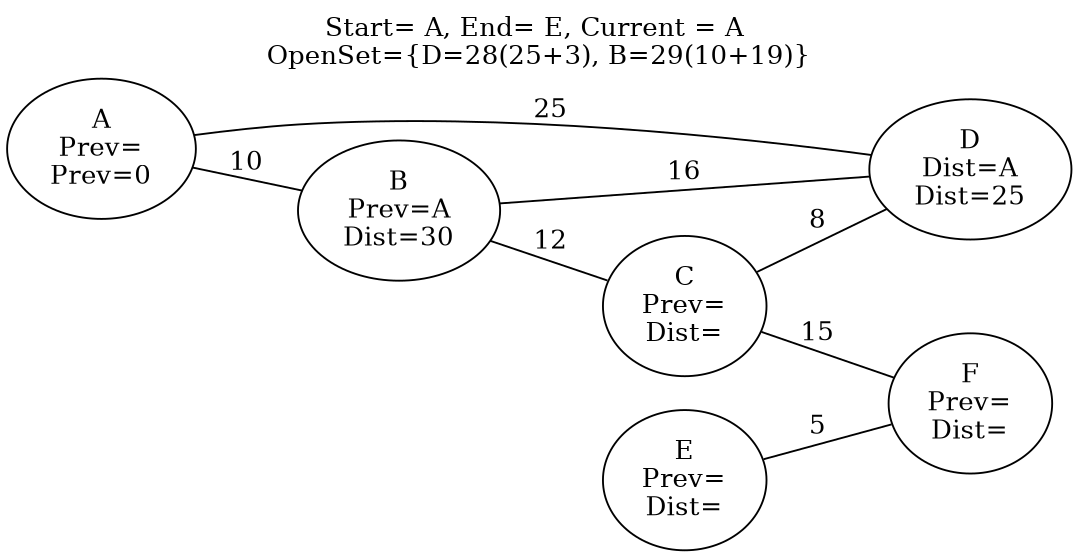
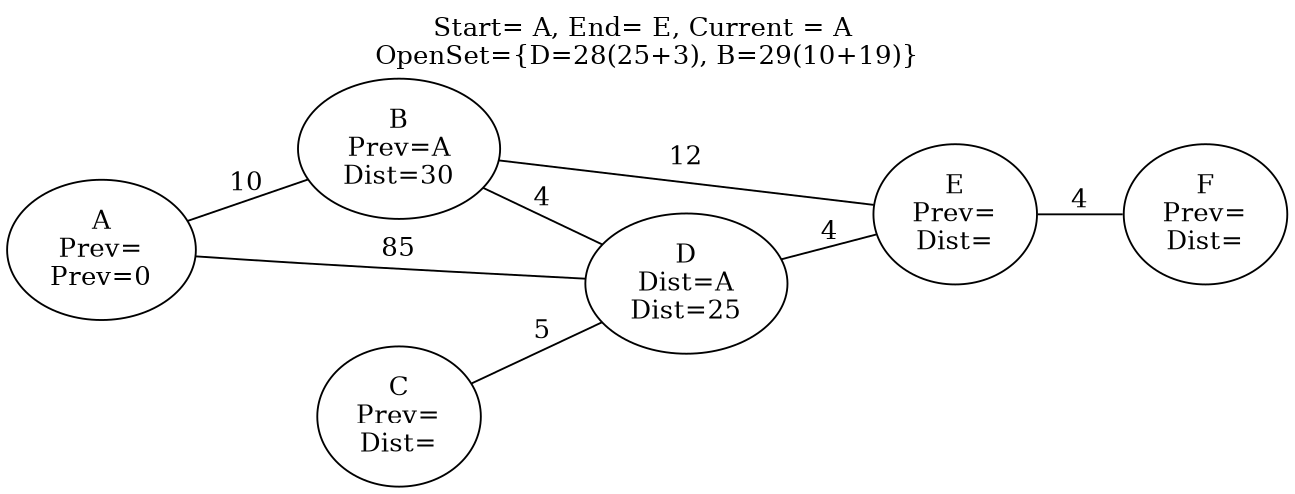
edge "A Prev= Prev=0" -- "D Dist=A Dist=25": label "25" -> "85"
edge "D Dist=A Dist=25" -- "B Prev=A Dist=30": label "16" -> "4"
edge "D Dist=A Dist=25" -- "C Prev= Dist=": label "8" -> "5"
edge "E Prev= Dist=" -- "D Dist=A Dist=25": added, label "4"
edge "B Prev=A Dist=30" -- "C Prev= Dist=": now "B Prev=A Dist=30" -- "E Prev= Dist="
edge "C Prev= Dist=" -- "F Prev= Dist=": removed, label "15"
edge "F Prev= Dist=" -- "E Prev= Dist=": label "5" -> "4"
